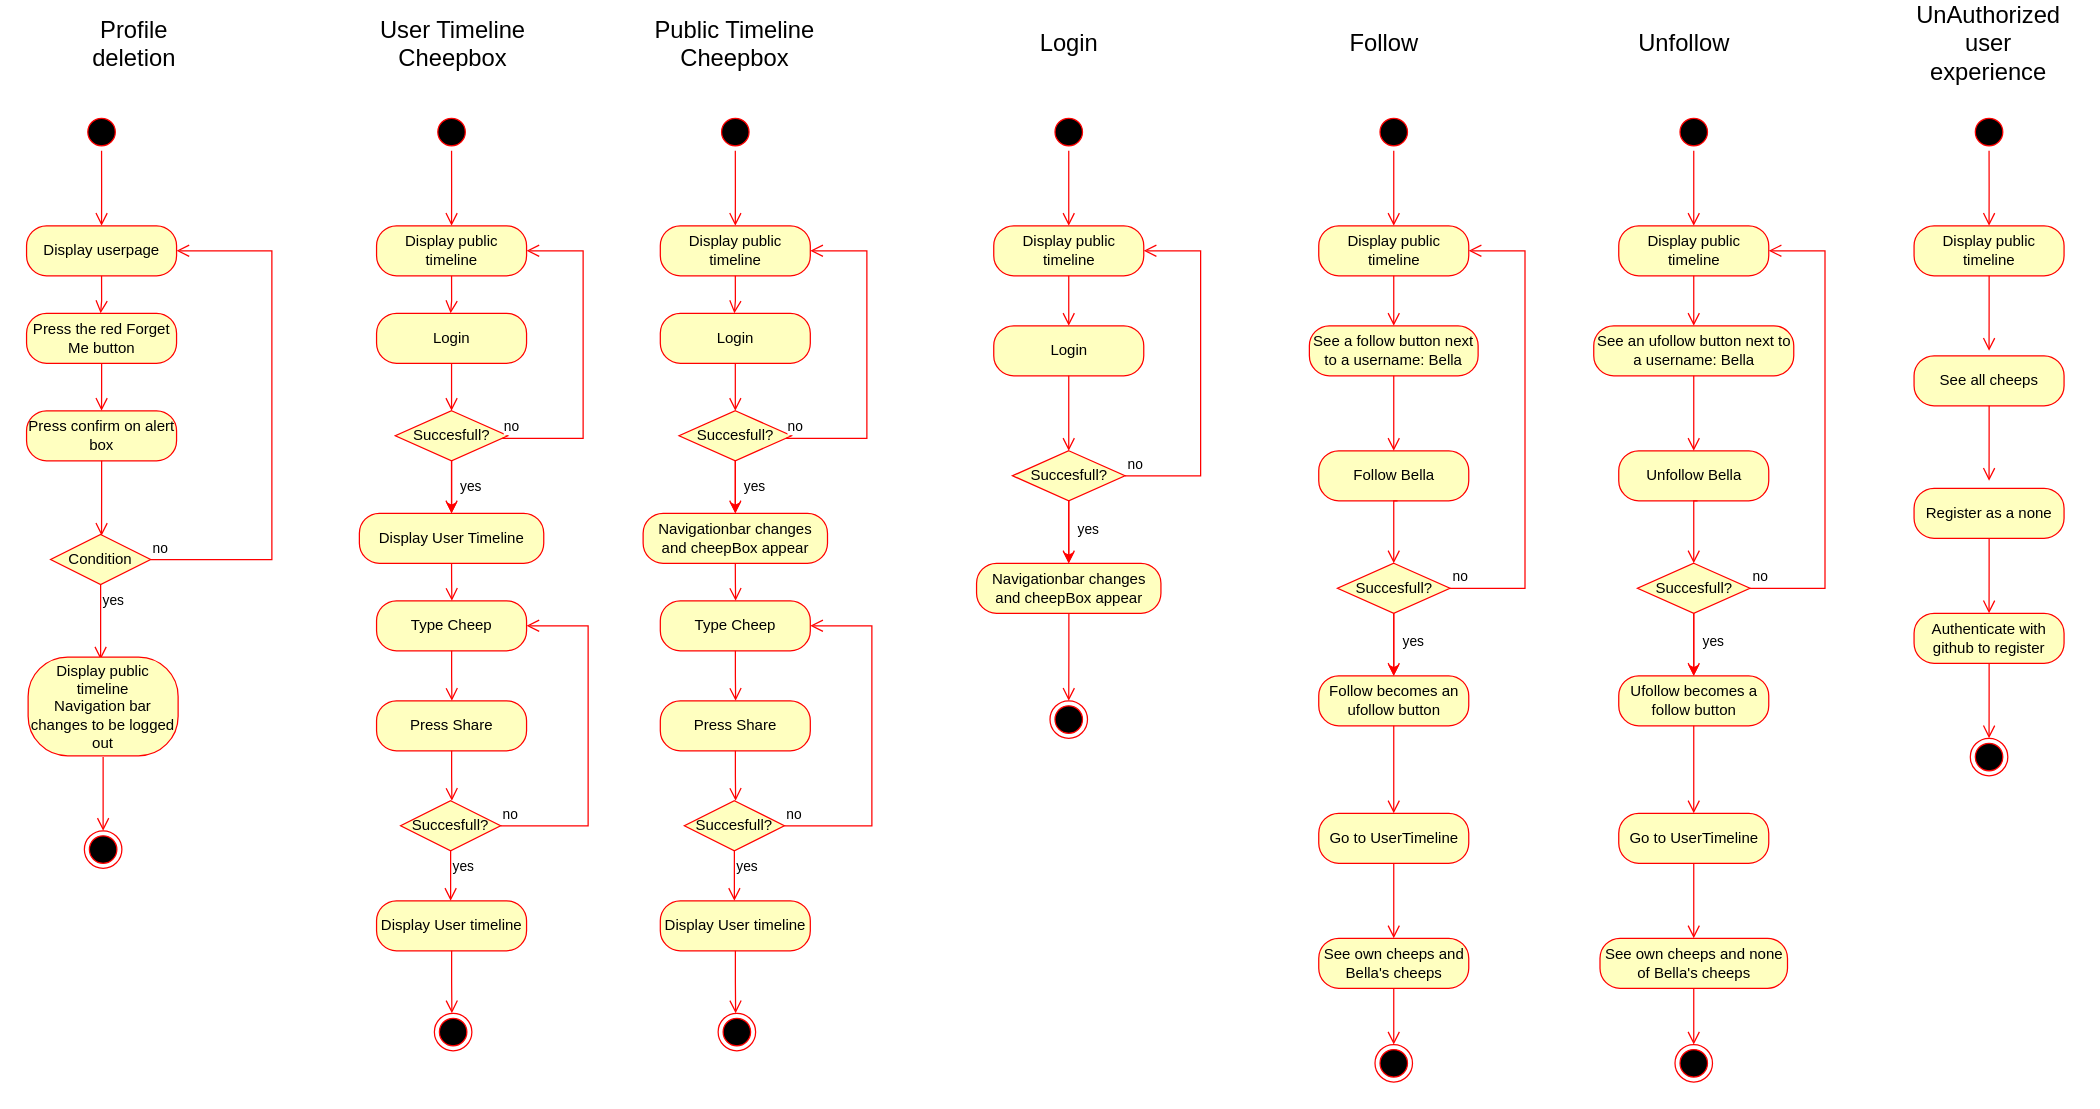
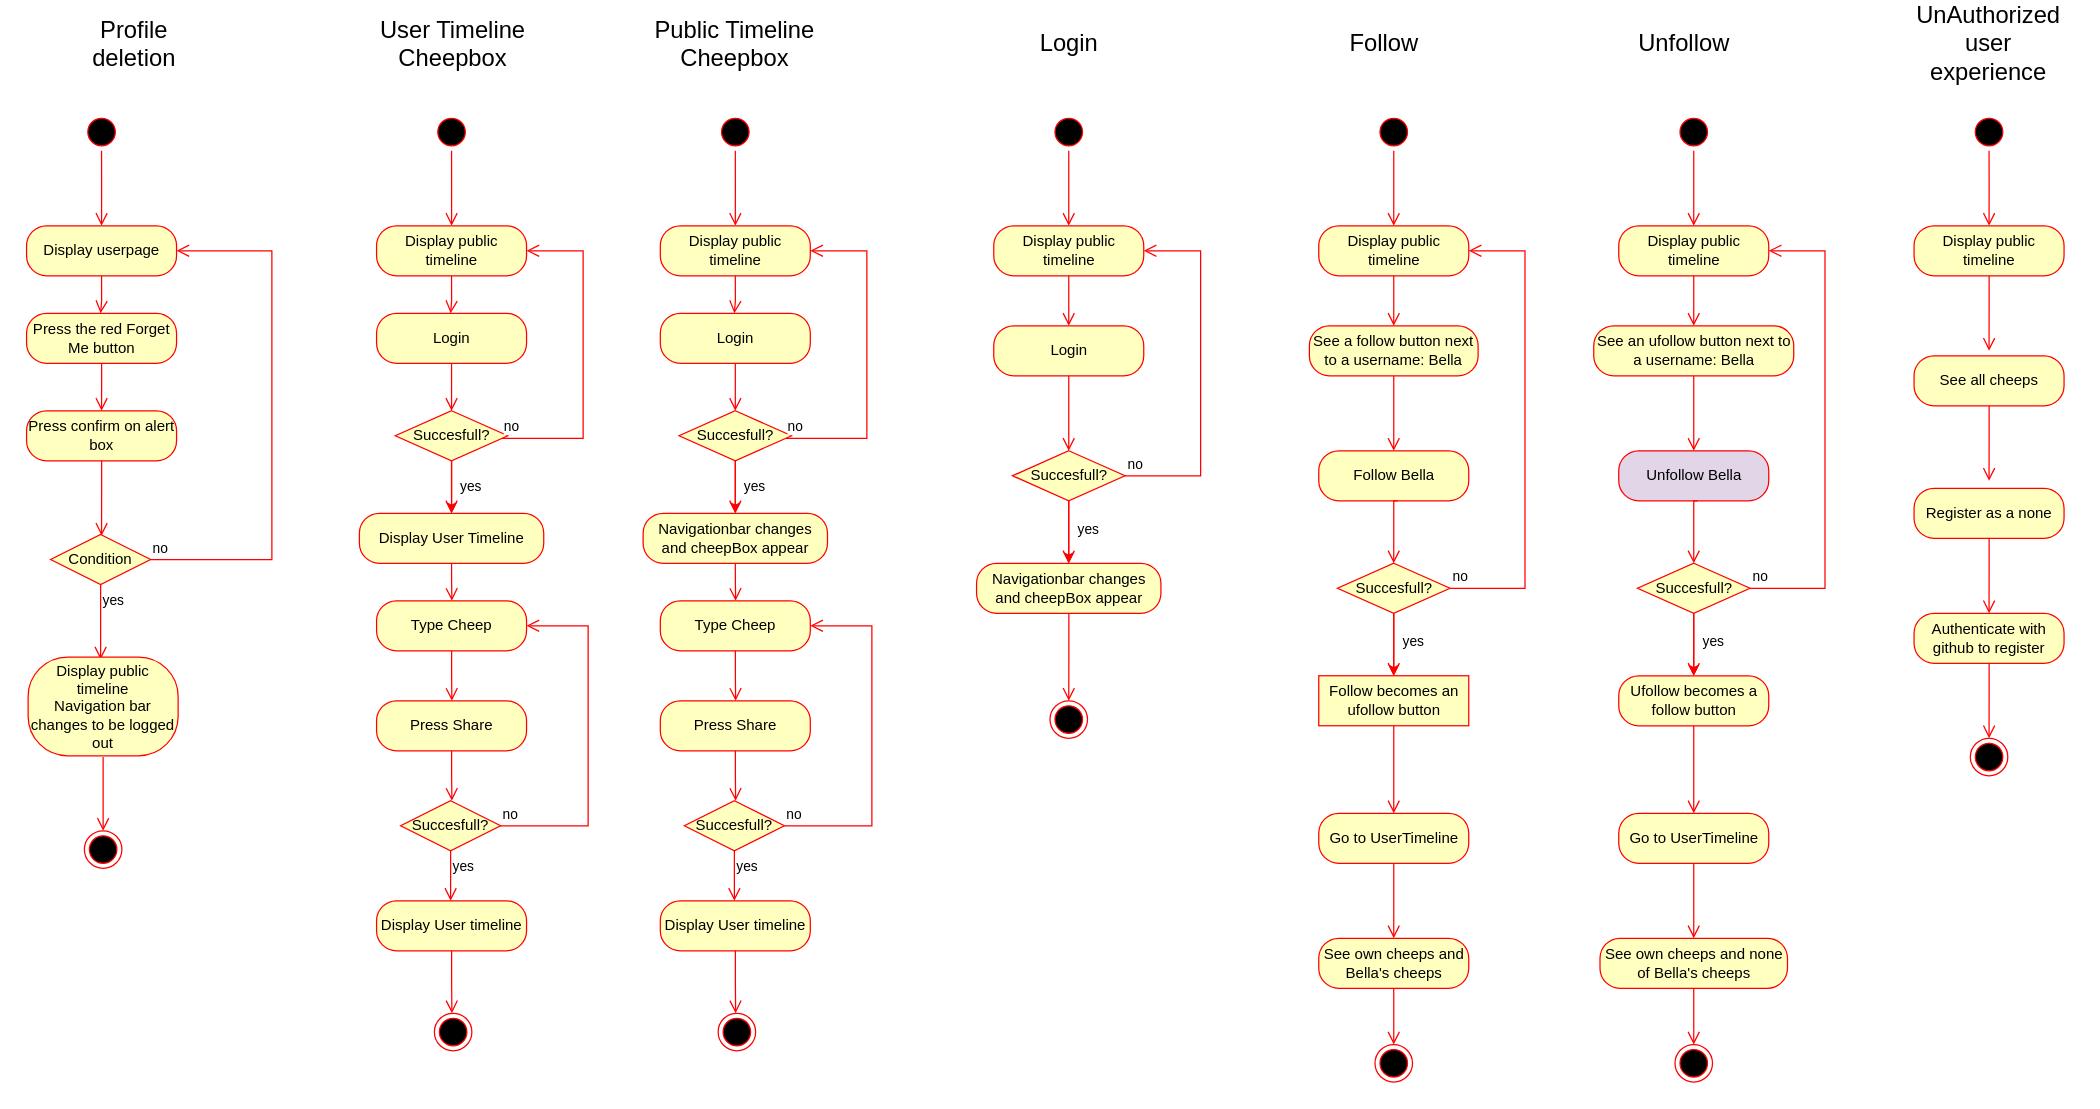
node "Unfollow Bella": fillcolor #ffffc0 -> #e1d5e7
node "Follow becomes an ufollow button": shape rounded rectangle -> rectangle
